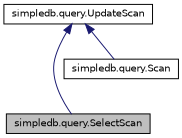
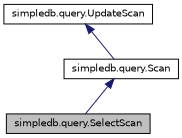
edge "simpledb.query.SelectScan" -> "simpledb.query.UpdateScan": now "simpledb.query.SelectScan" -> "simpledb.query.Scan"
